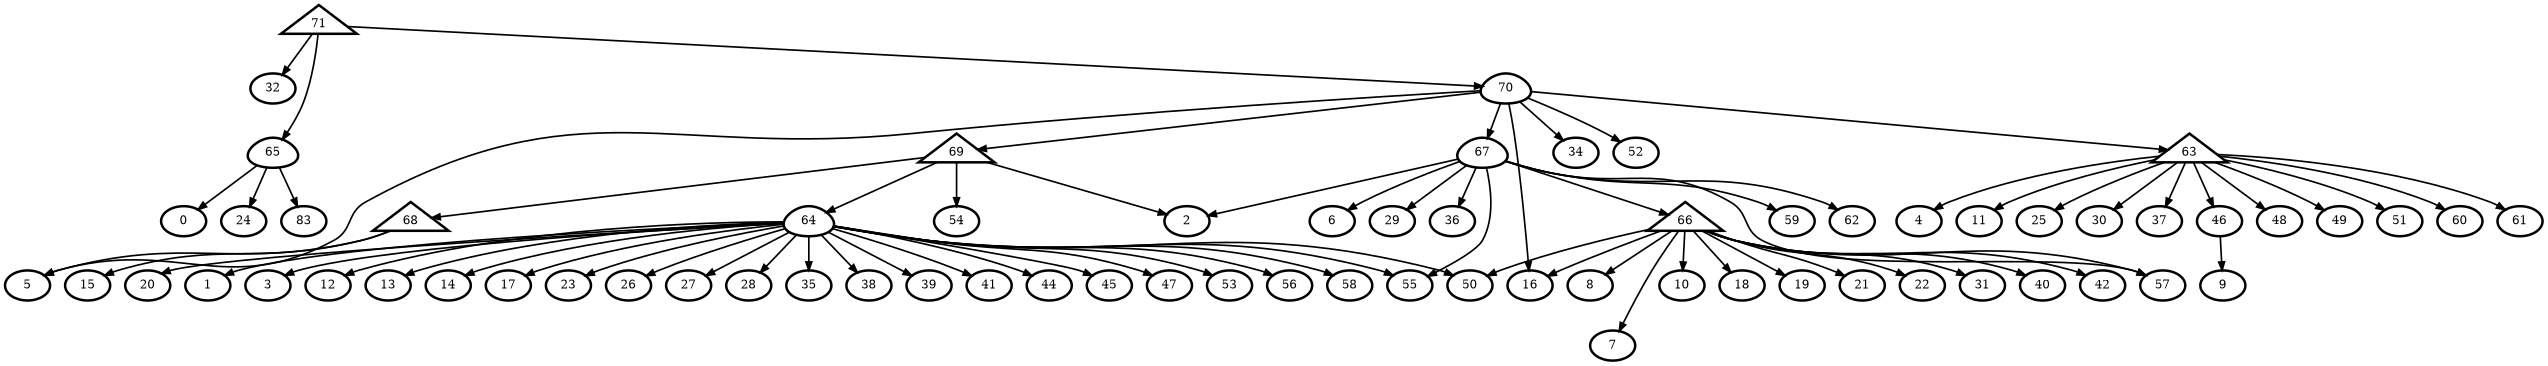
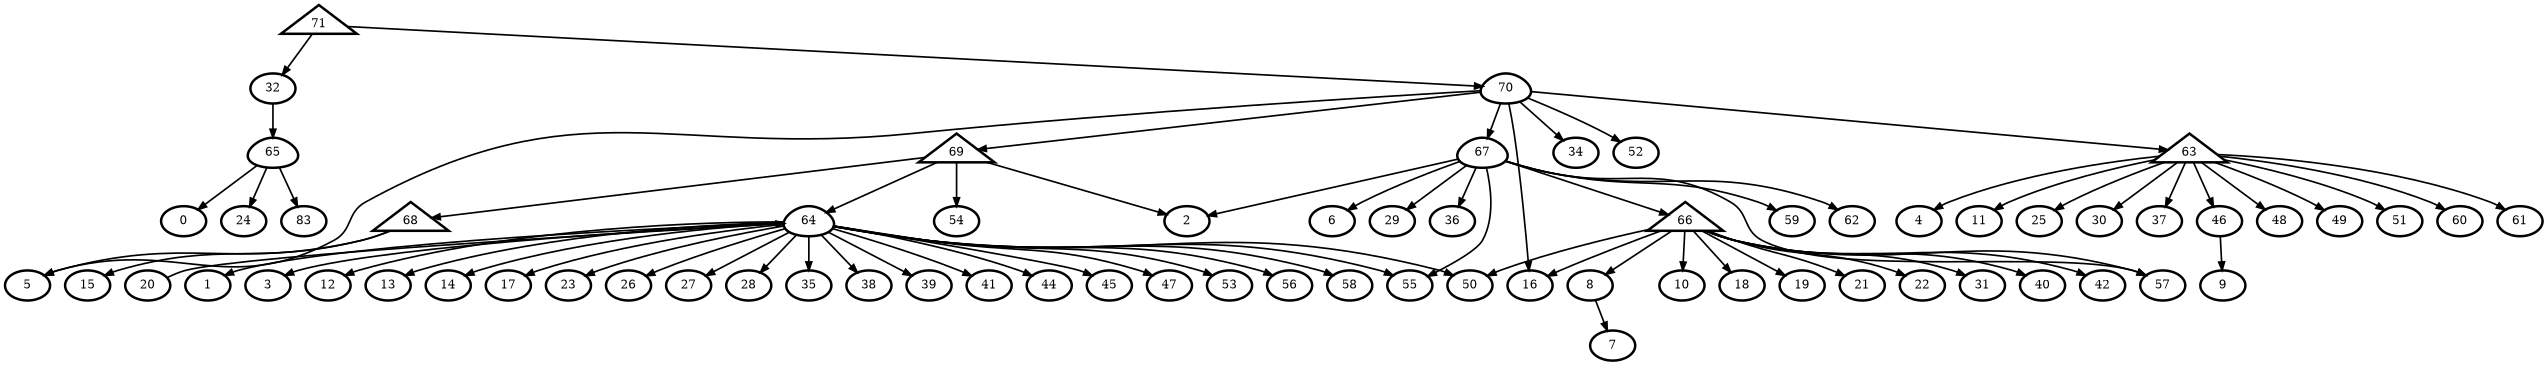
edge "71" -> "65": now "32" -> "65"
edge "64" -> "20": reversed
edge "66" -> "7": now "8" -> "7"
